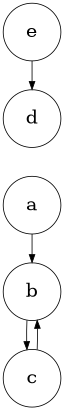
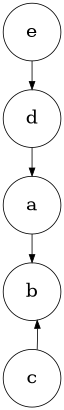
edge "d" -> "a": added
edge "b" -> "c": removed
